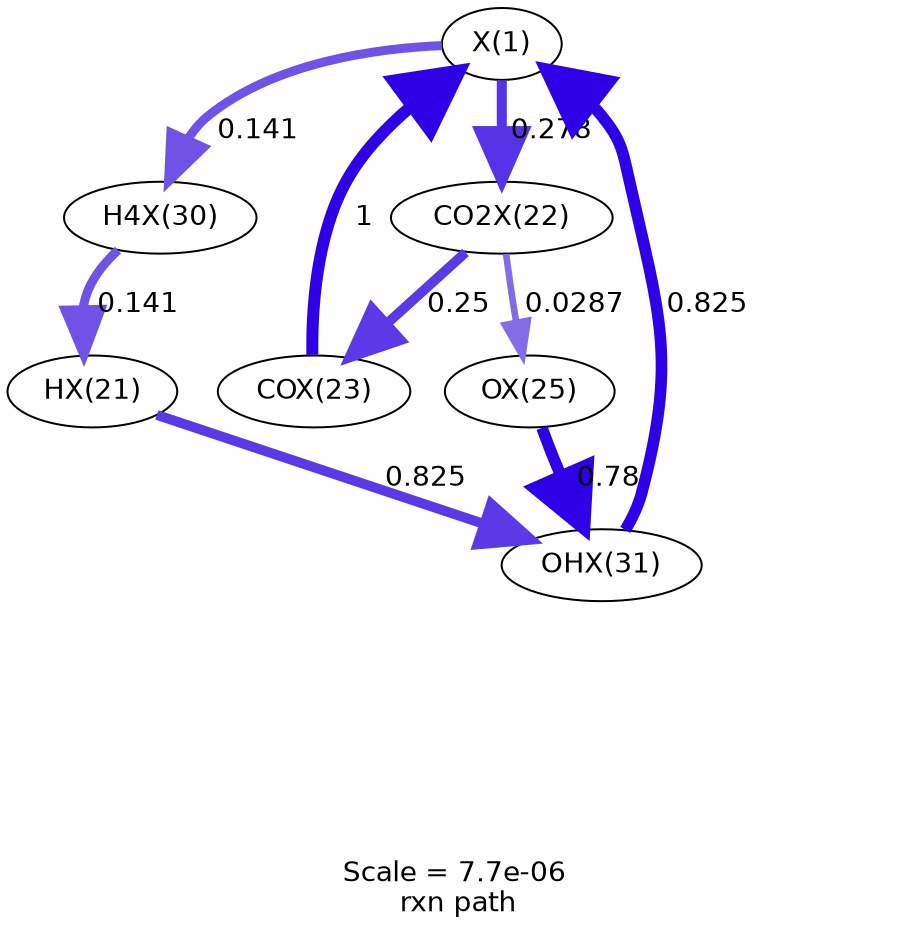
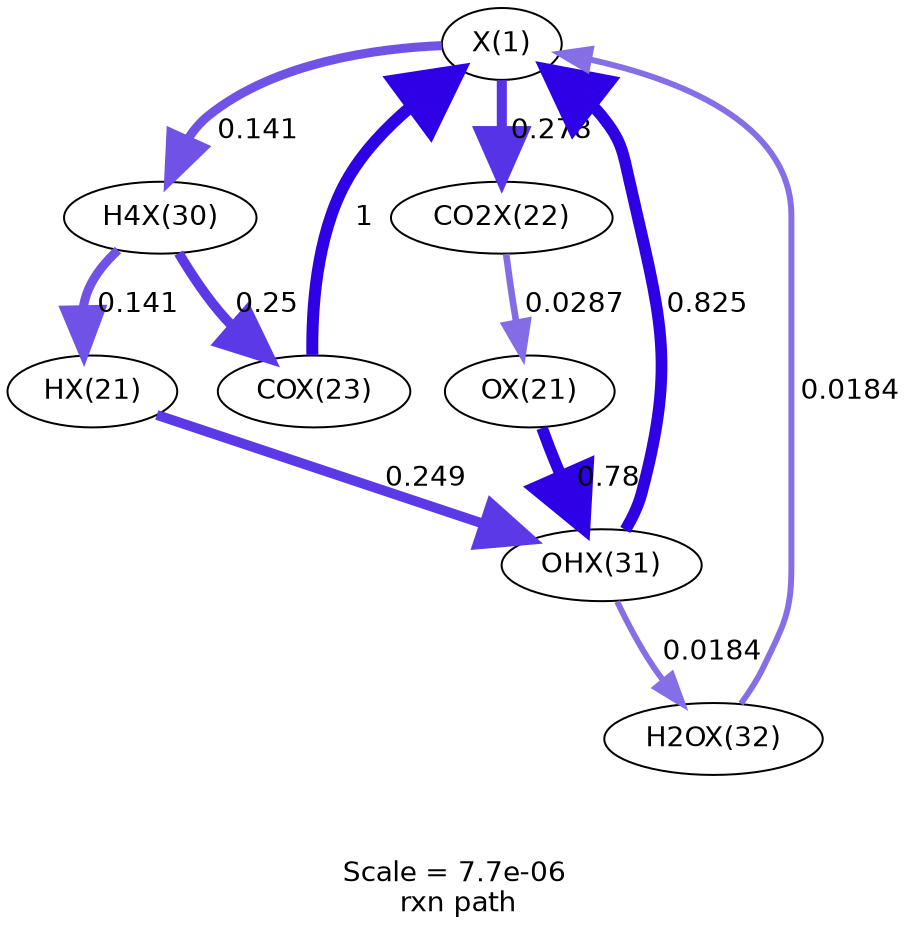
edge "CO2X(22)" -> "COX(23)": now "H4X(30)" -> "COX(23)"
node "OX(25)": label "OX(25)" -> "OX(21)"
edge "HX(21)" -> "OHX(31)": label " 0.825" -> " 0.249"
node "H2OX(32)": added
